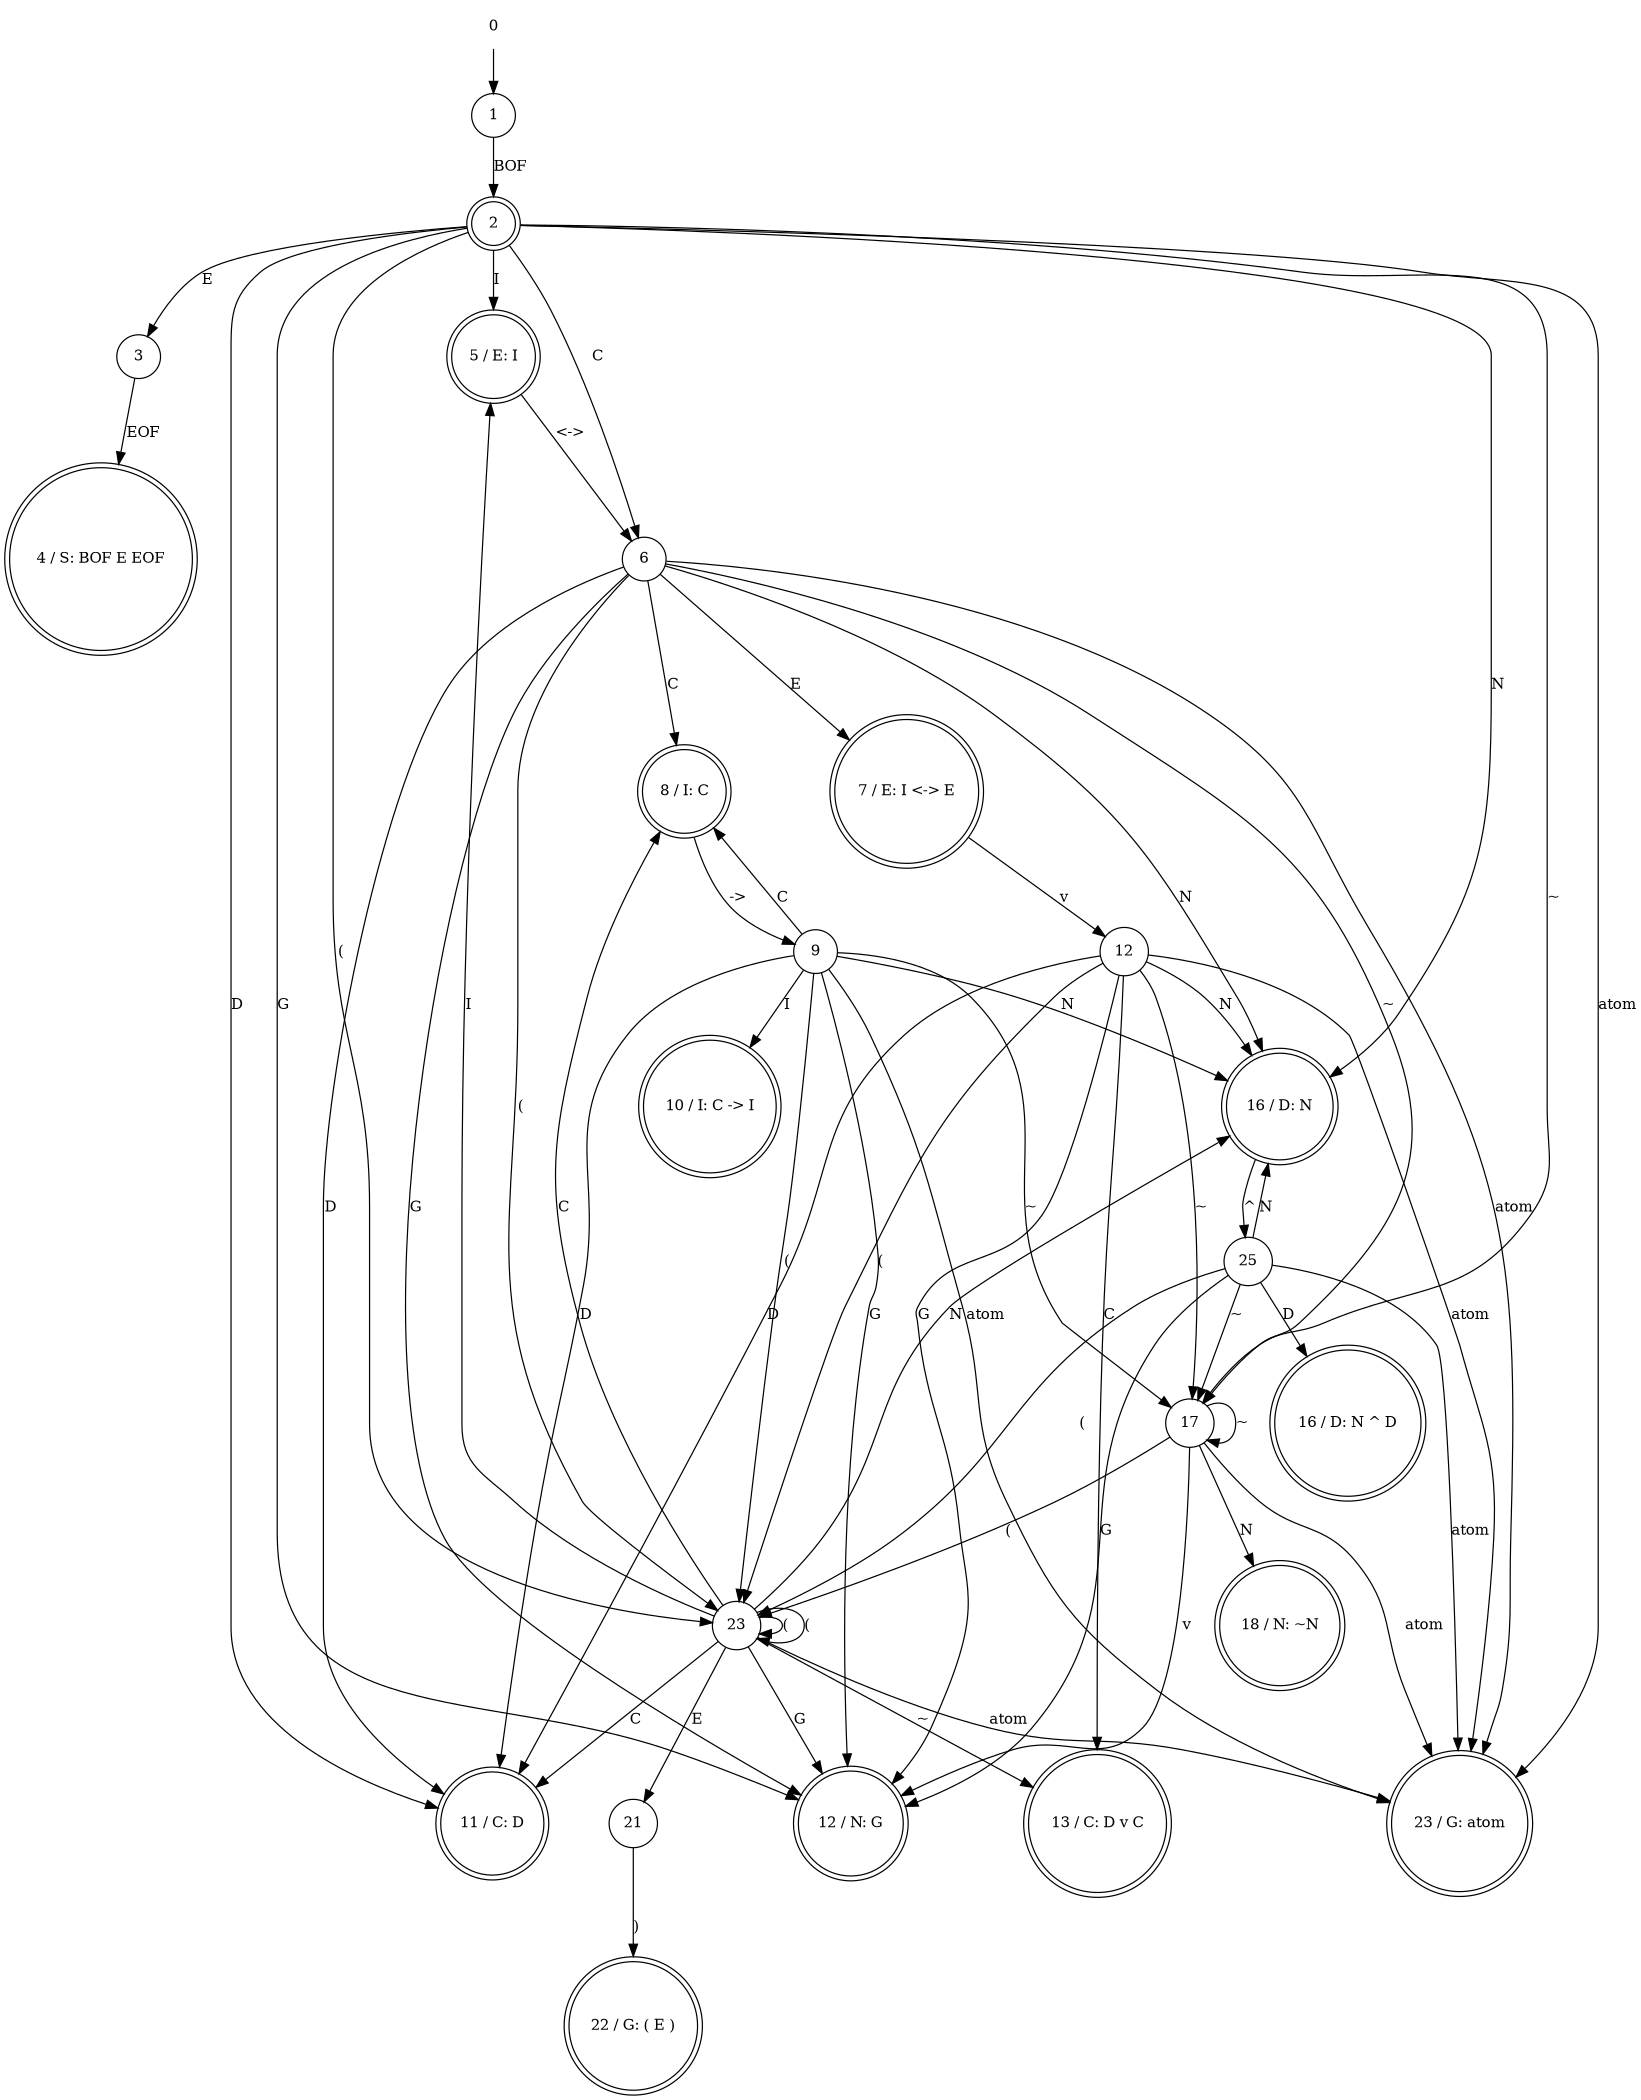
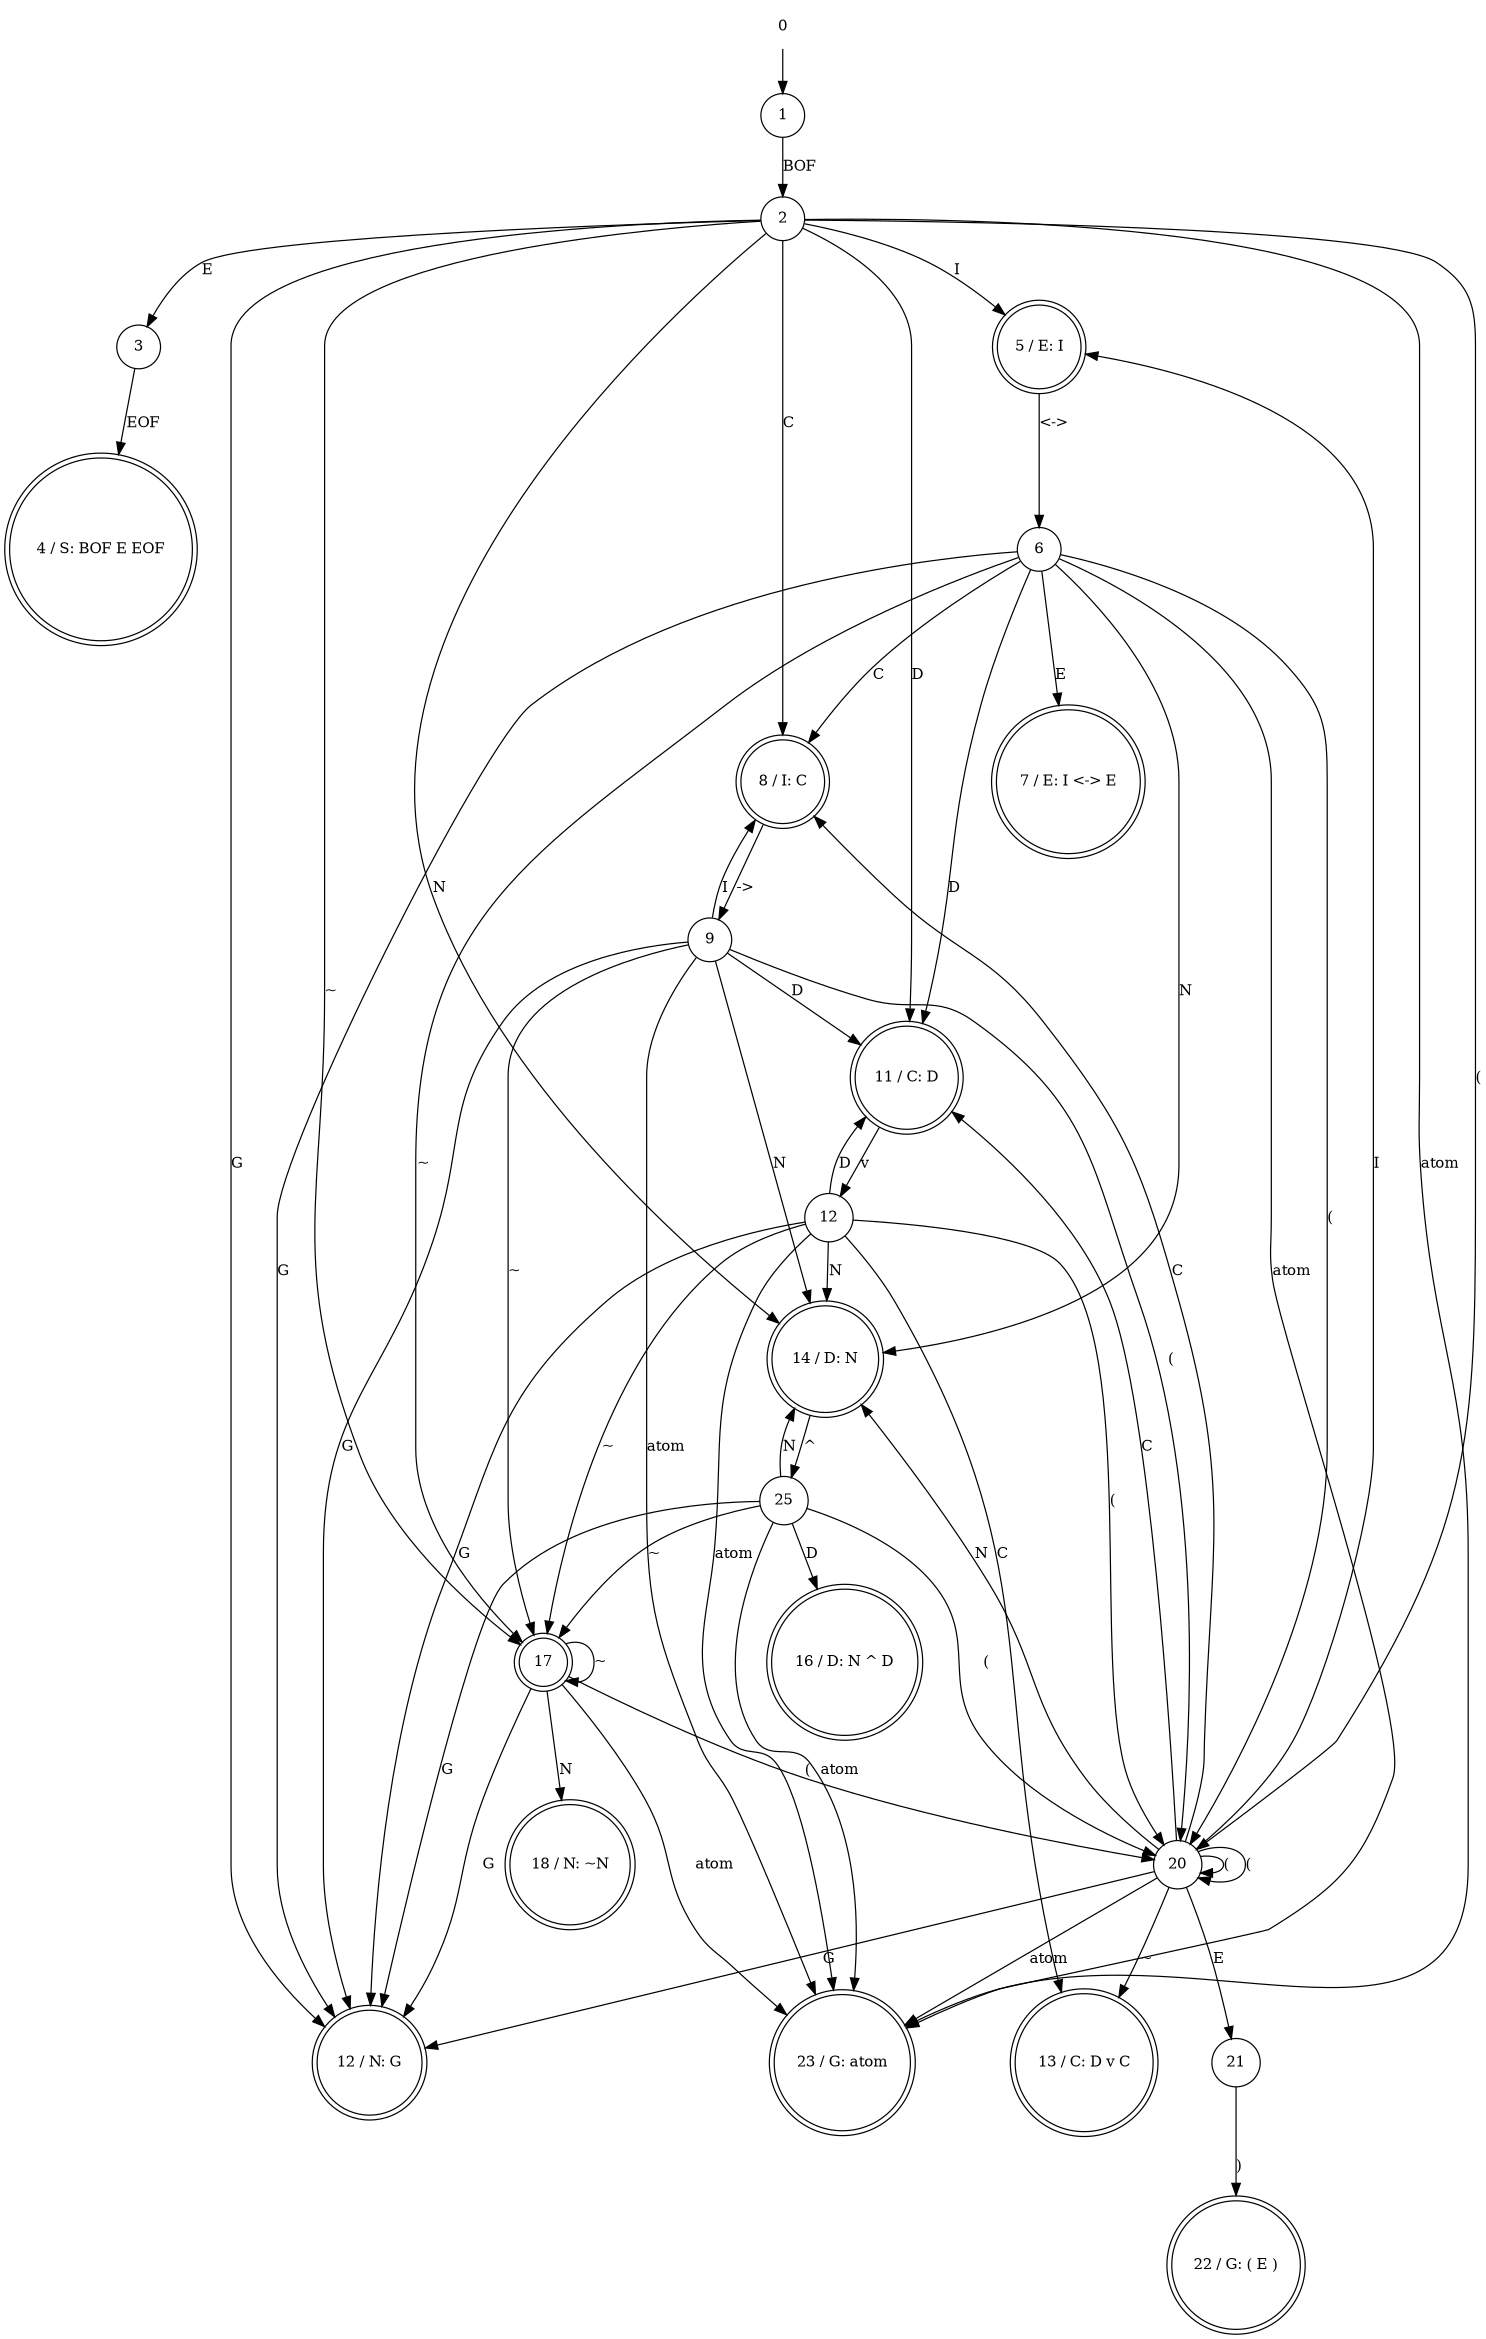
node "2": shape doublecircle -> circle
edge "2" -> "6": now "2" -> "8 / I: C"
edge "7 / E: I <-> E" -> "12": now "11 / C: D" -> "12"
edge "9" -> "8 / I: C": label "C" -> "I"
node "10 / I: C -> I": removed
node "16 / D: N": label "16 / D: N" -> "14 / D: N"
node "17": shape circle -> doublecircle
node "23": label "23" -> "20"
edge "17" -> "12 / N: G": label "v" -> "G"
